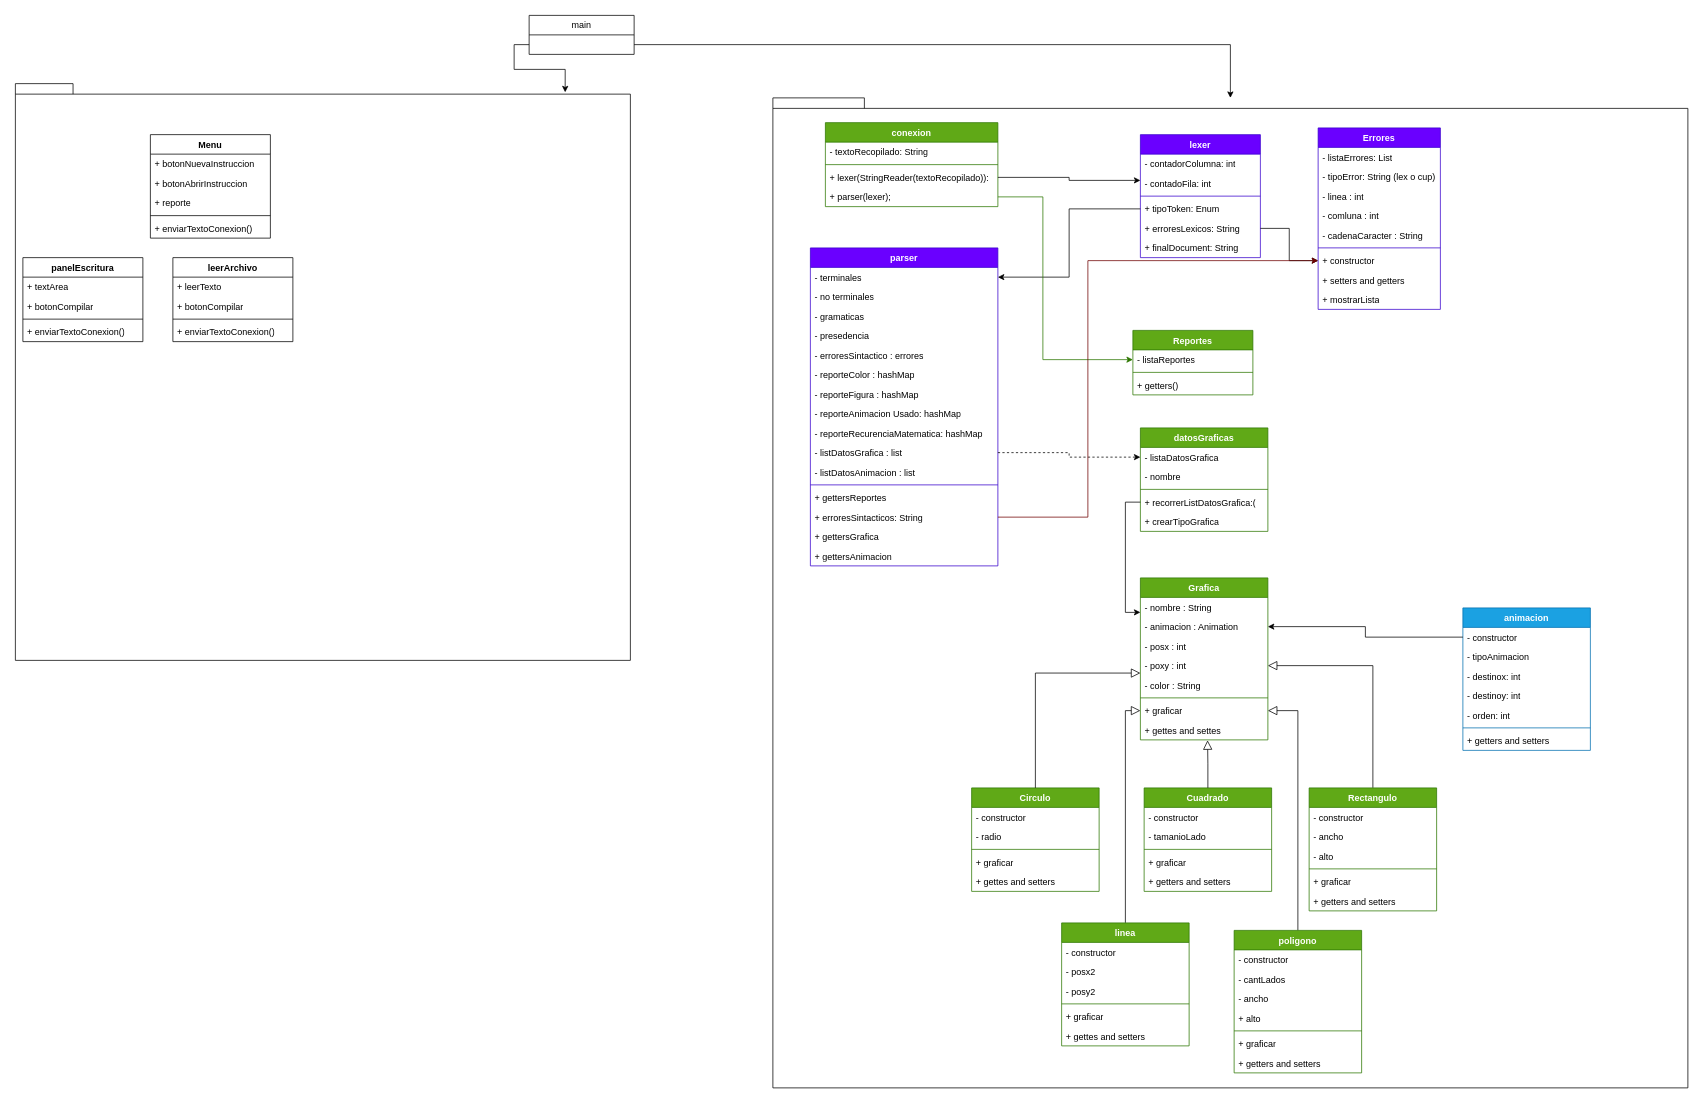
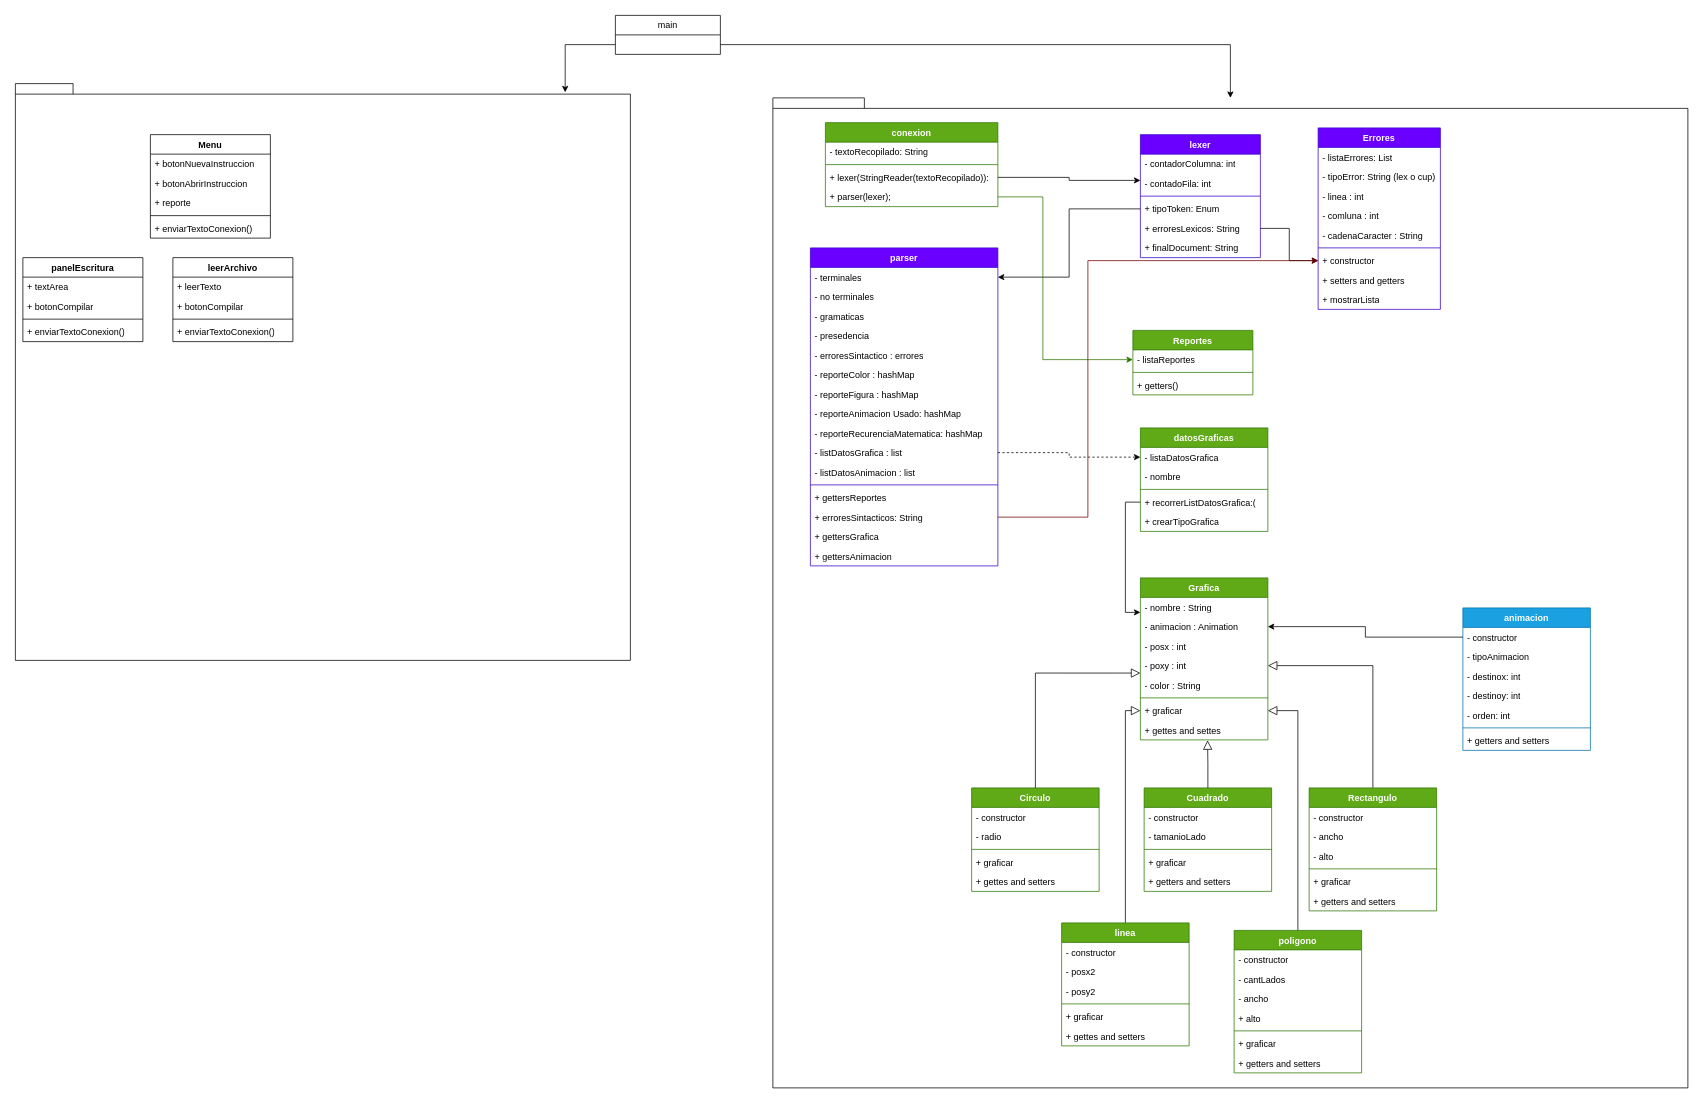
node "main": moved (582, 35) -> (668, 35)
